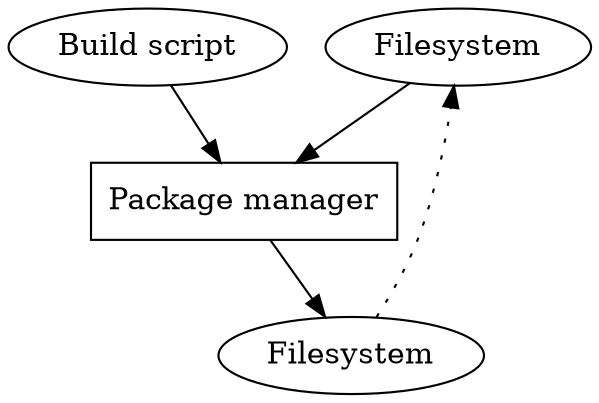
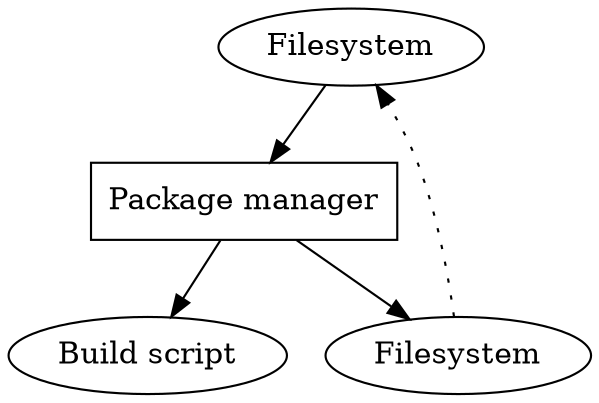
edge "Build script" -> "Package manager": reversed
